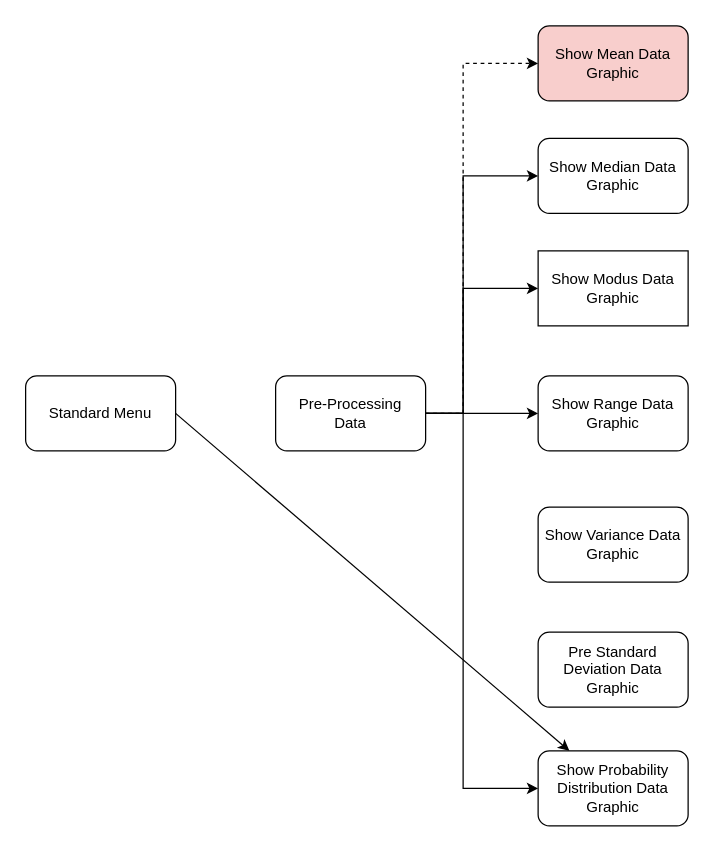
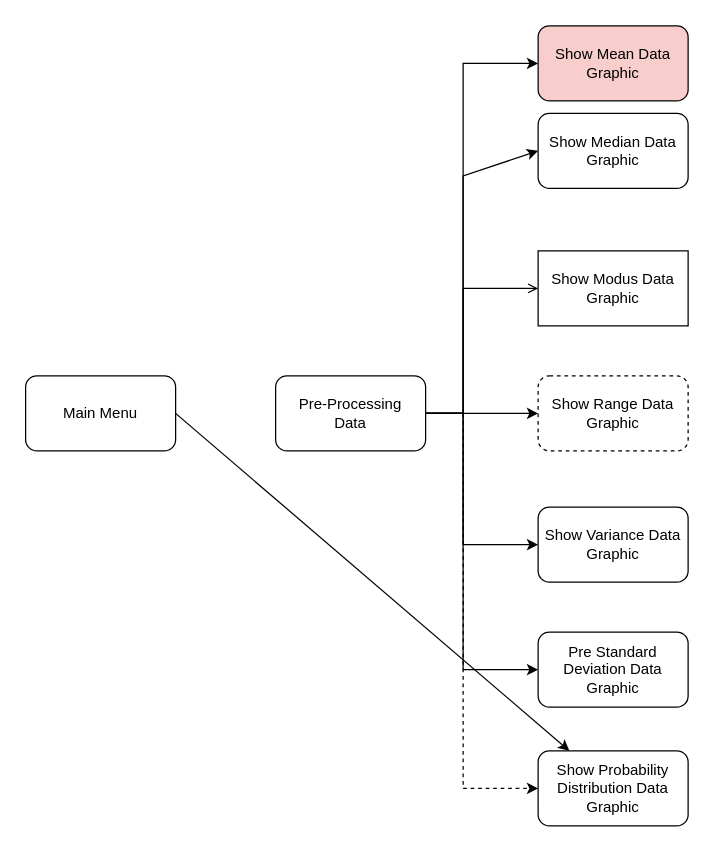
edge "Pre-Processing Data" -> "Show Mean Data Graphic": style dashed -> solid
node "Show Median Data Graphic": moved (613, 176) -> (613, 151)
edge "Pre-Processing Data" -> "Show Modus Data Graphic": arrowhead classic -> open
node "Standard Menu": label "Standard Menu" -> "Main Menu"
node "Show Range Data Graphic": style solid -> dashed
edge "Pre-Processing Data" -> "Show Variance Data Graphic": added
edge "Pre-Processing Data" -> "Pre Standard Deviation Data Graphic": added
edge "Pre-Processing Data" -> "Show Probability Distribution Data Graphic": style solid -> dashed
